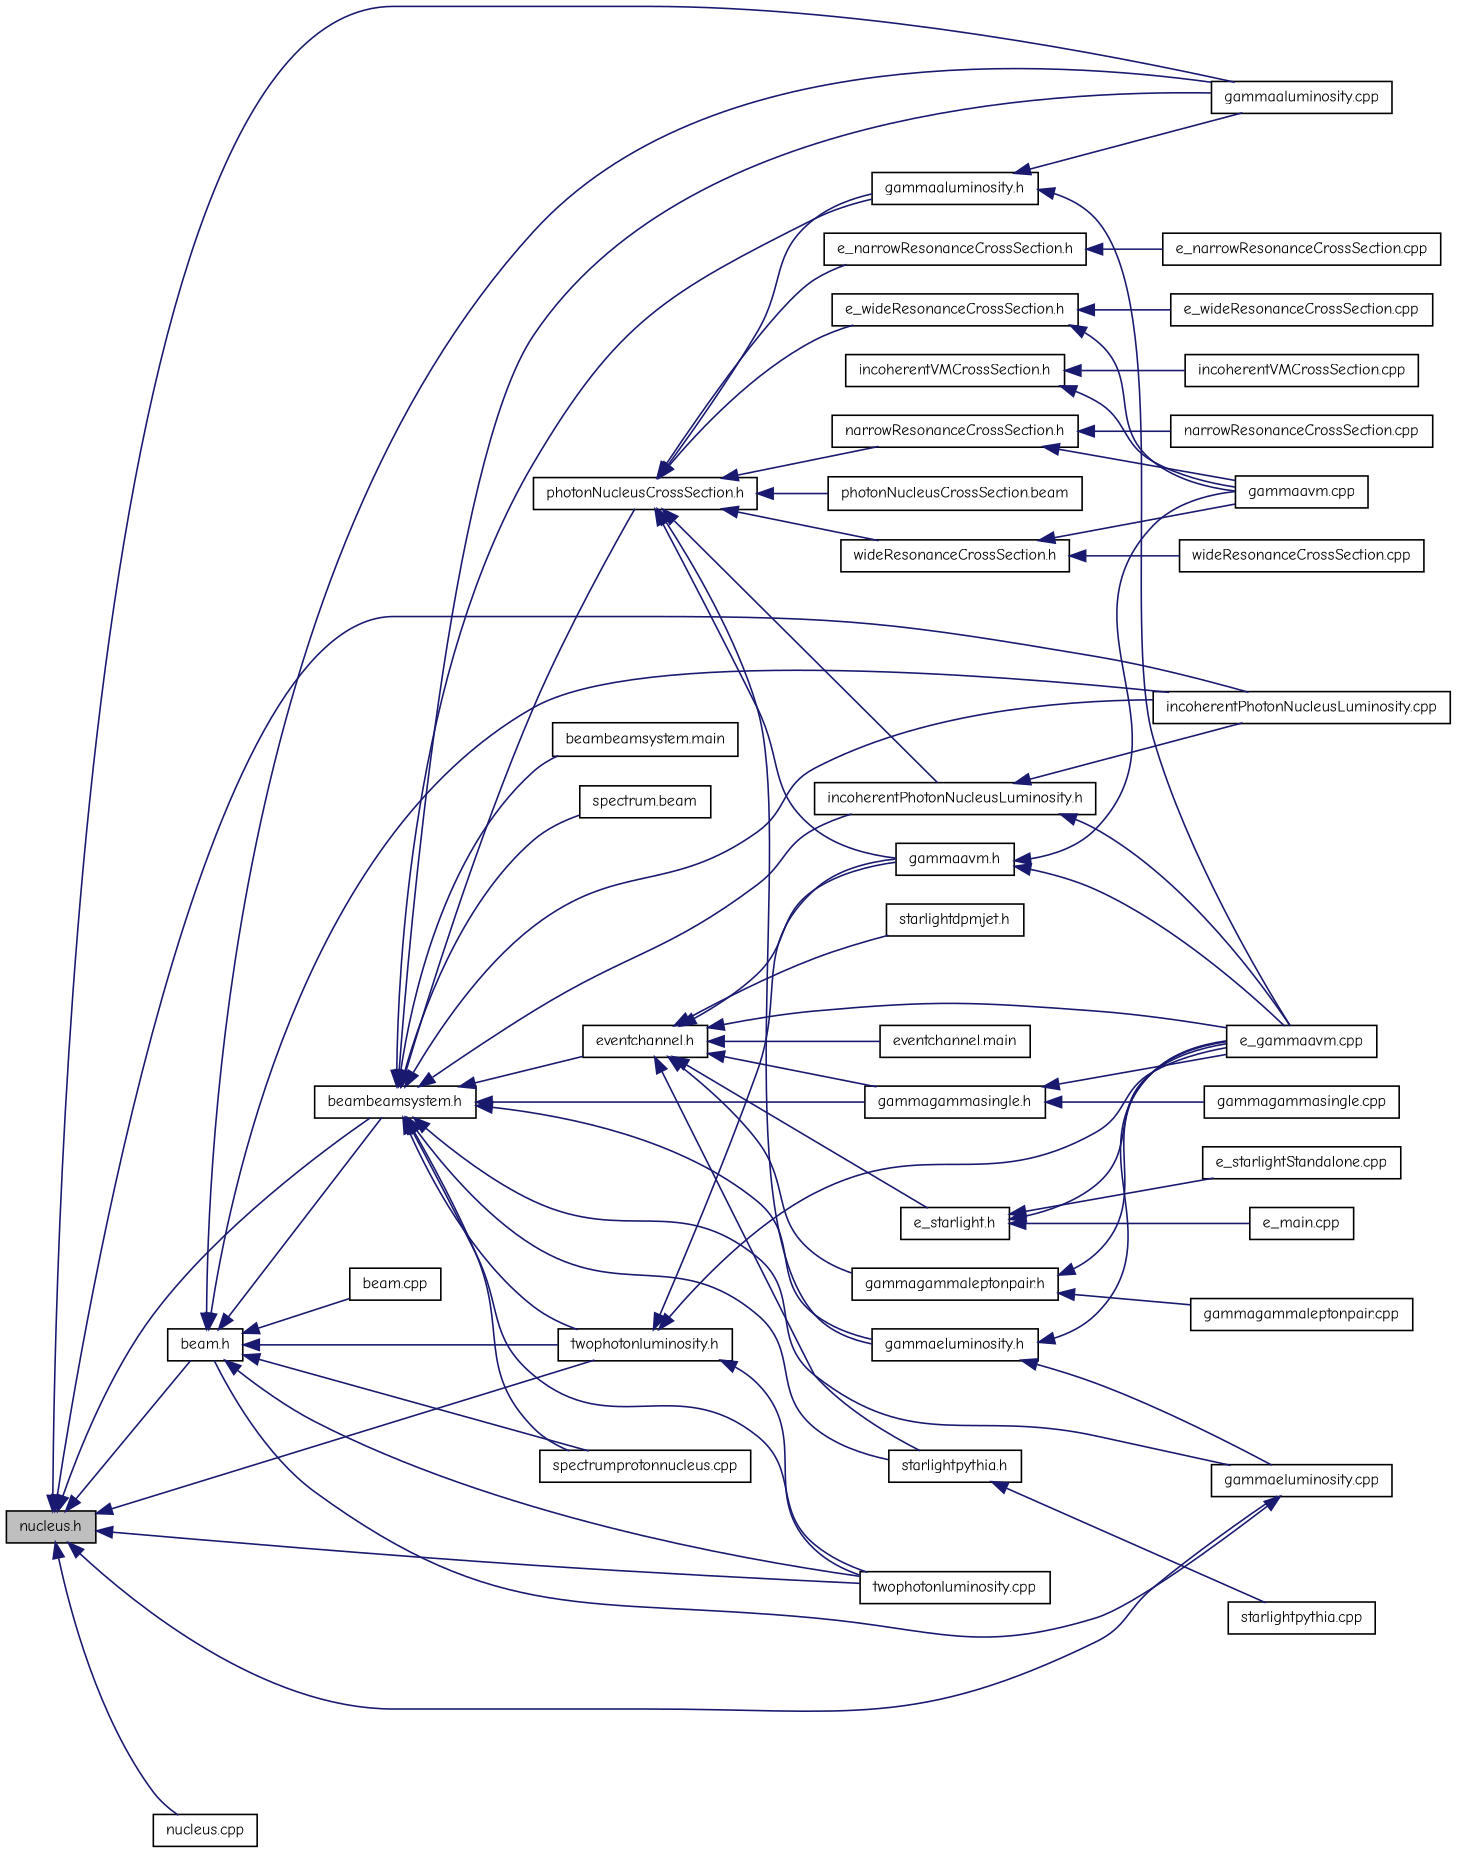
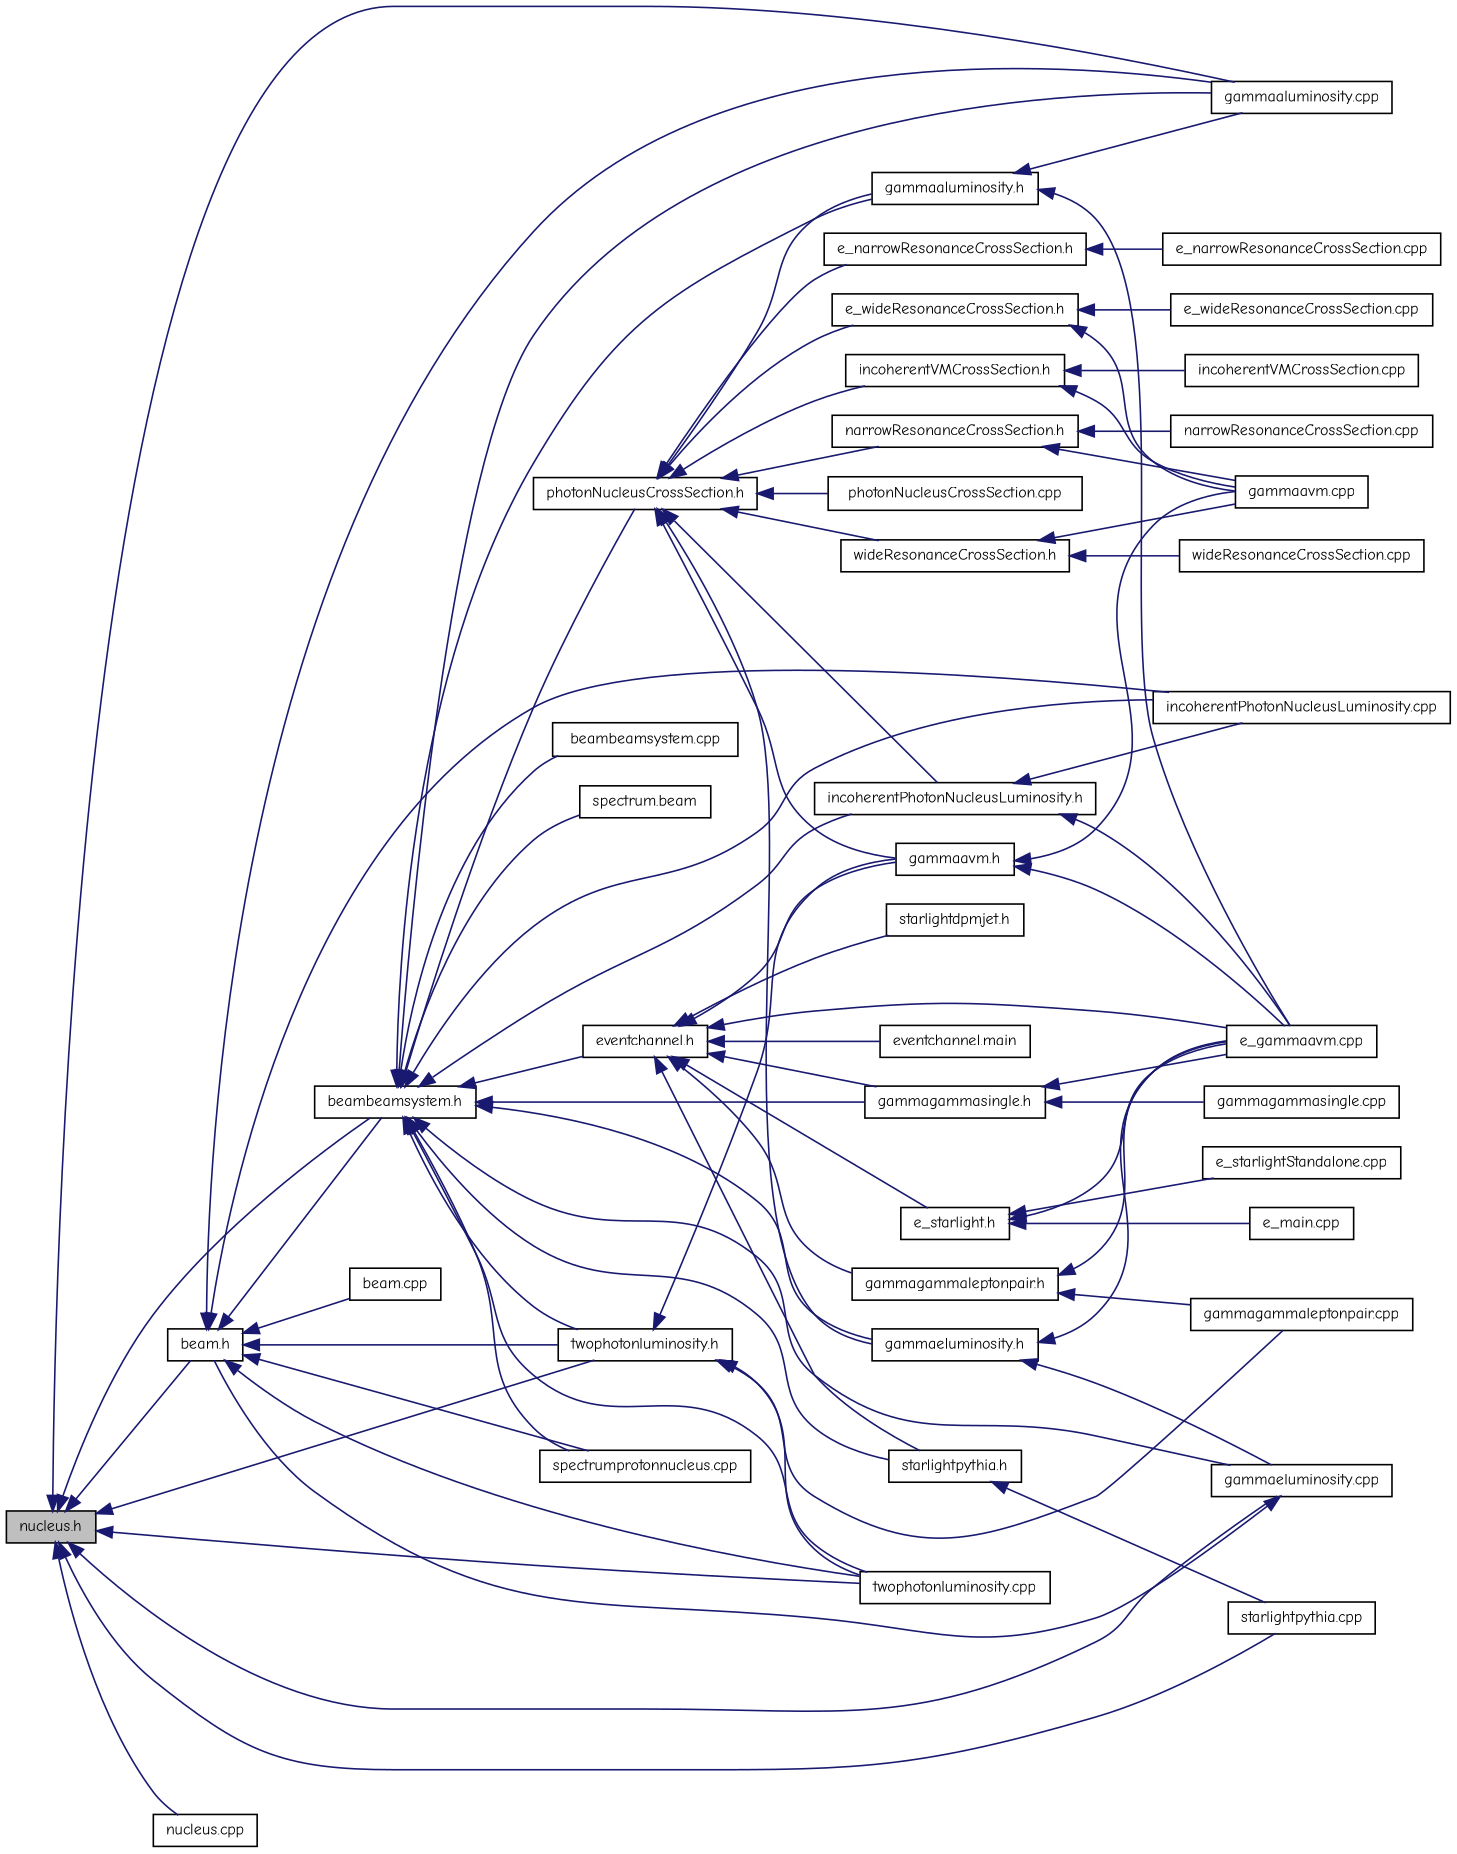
edge "incoherentVMCrossSection.h" -> "photonNucleusCrossSection.h": added
node "photonNucleusCrossSection.beam": label "photonNucleusCrossSection.beam" -> "photonNucleusCrossSection.cpp"
edge "incoherentPhotonNucleusLuminosity.cpp" -> "nucleus.h": now "starlightpythia.cpp" -> "nucleus.h"
node "beambeamsystem.main": label "beambeamsystem.main" -> "beambeamsystem.cpp"
edge "e_gammaavm.cpp" -> "twophotonluminosity.h": now "gammagammaleptonpair.cpp" -> "twophotonluminosity.h"
